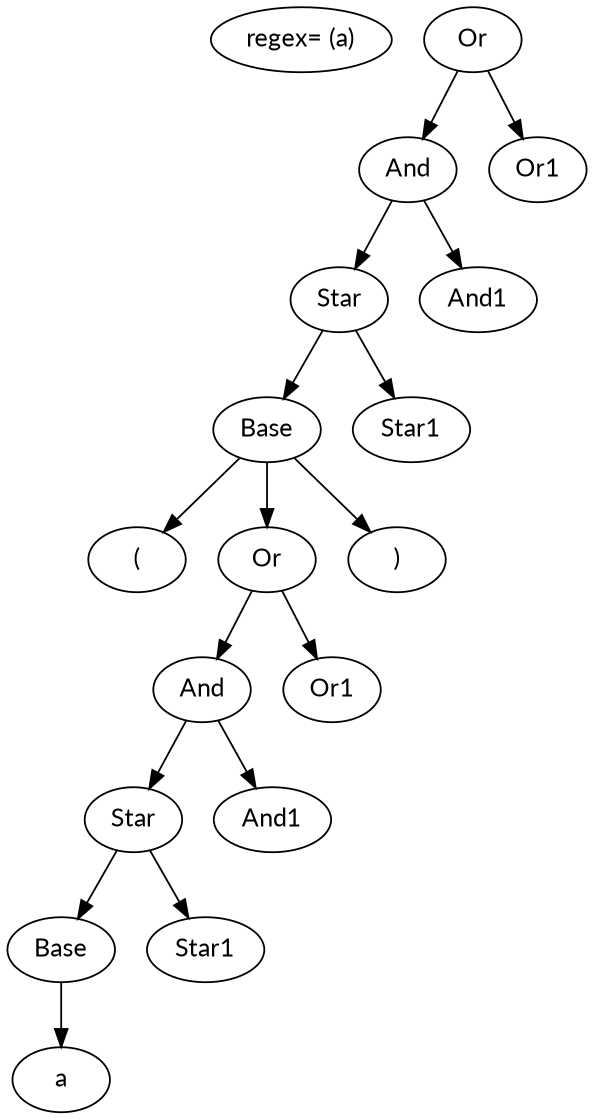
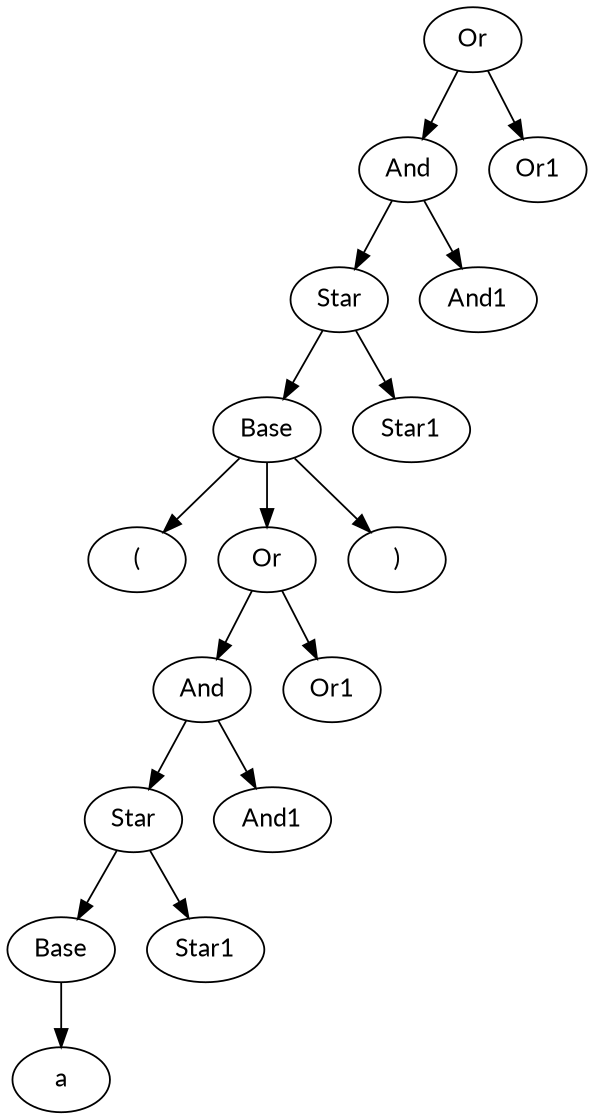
node "regex= (a)": removed
